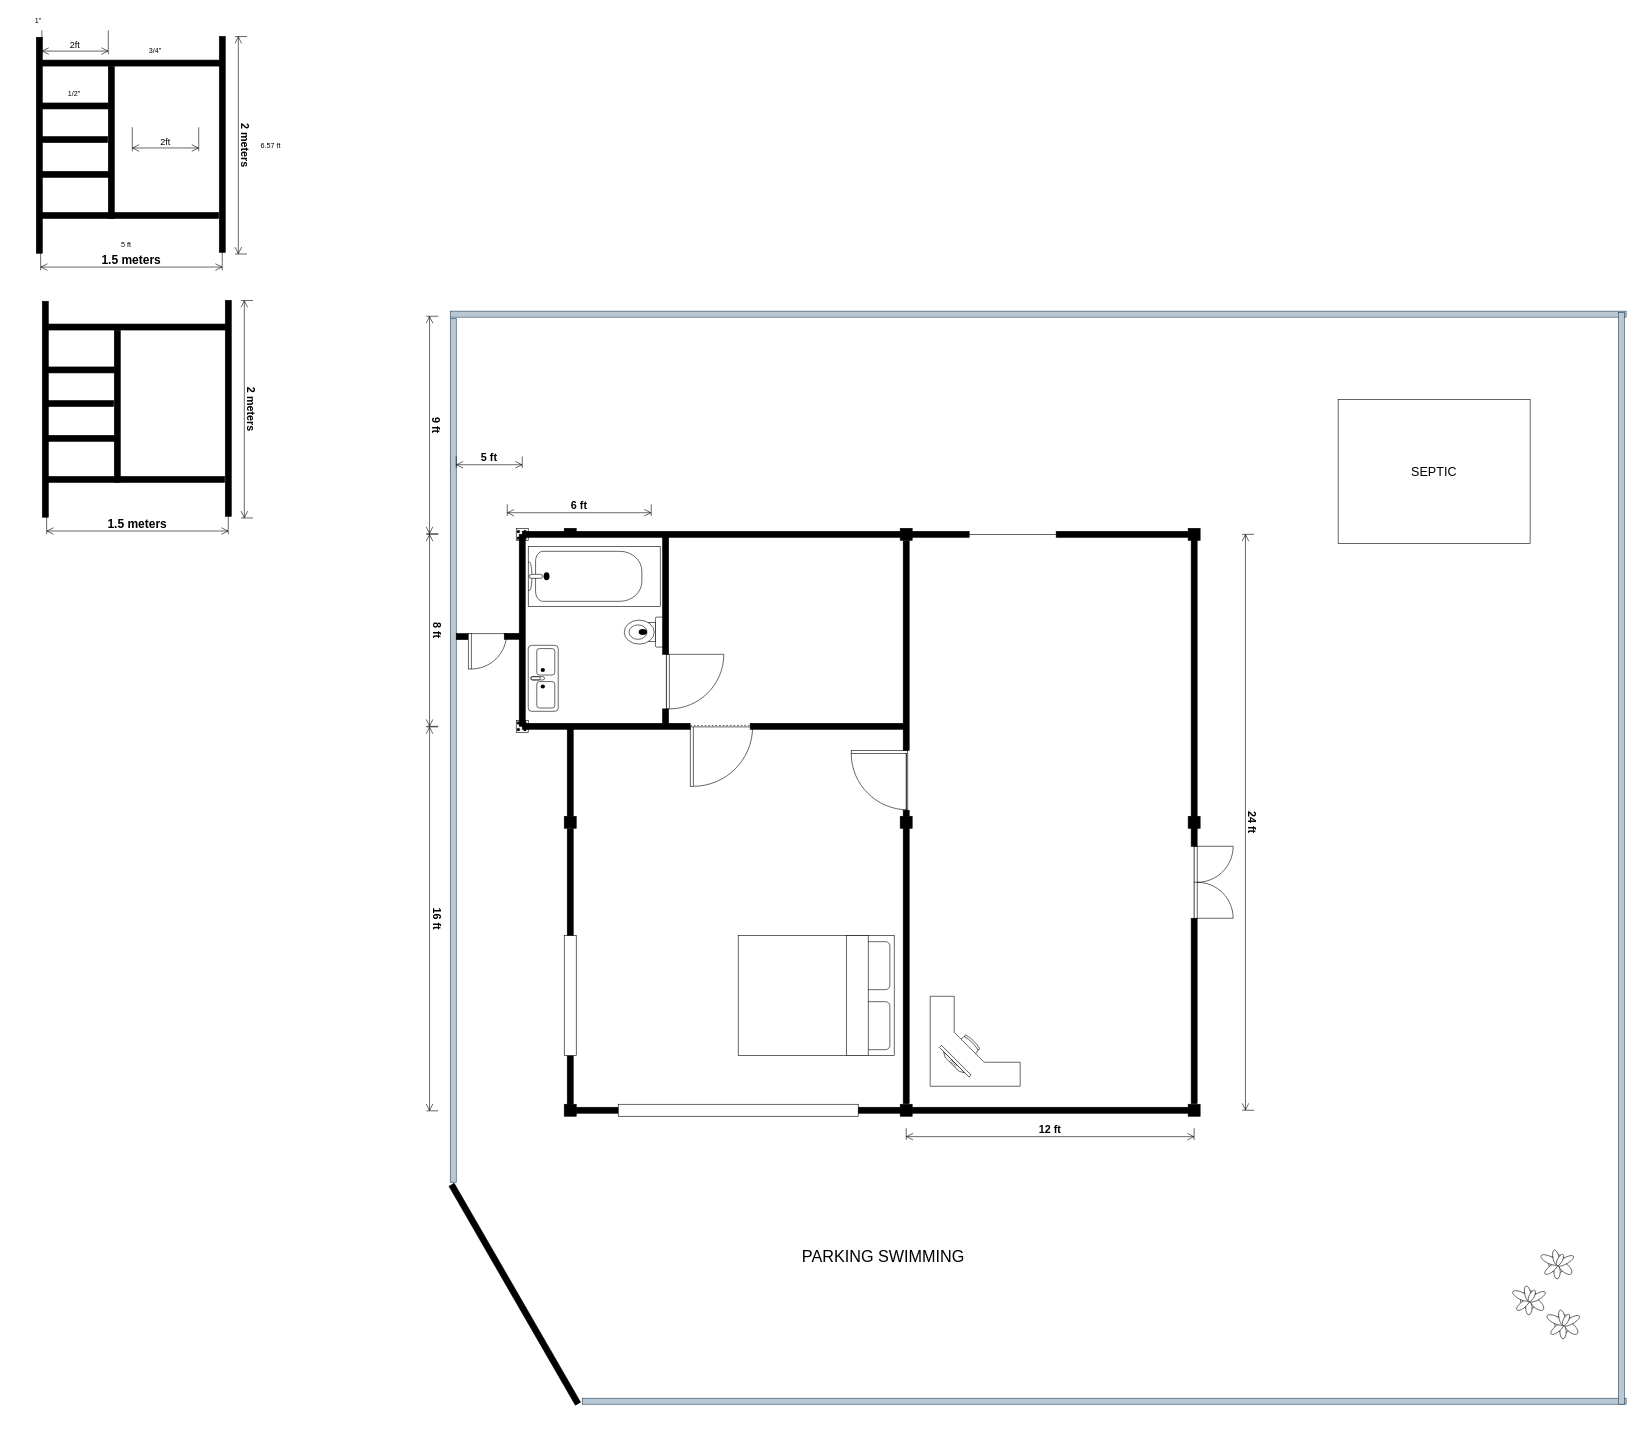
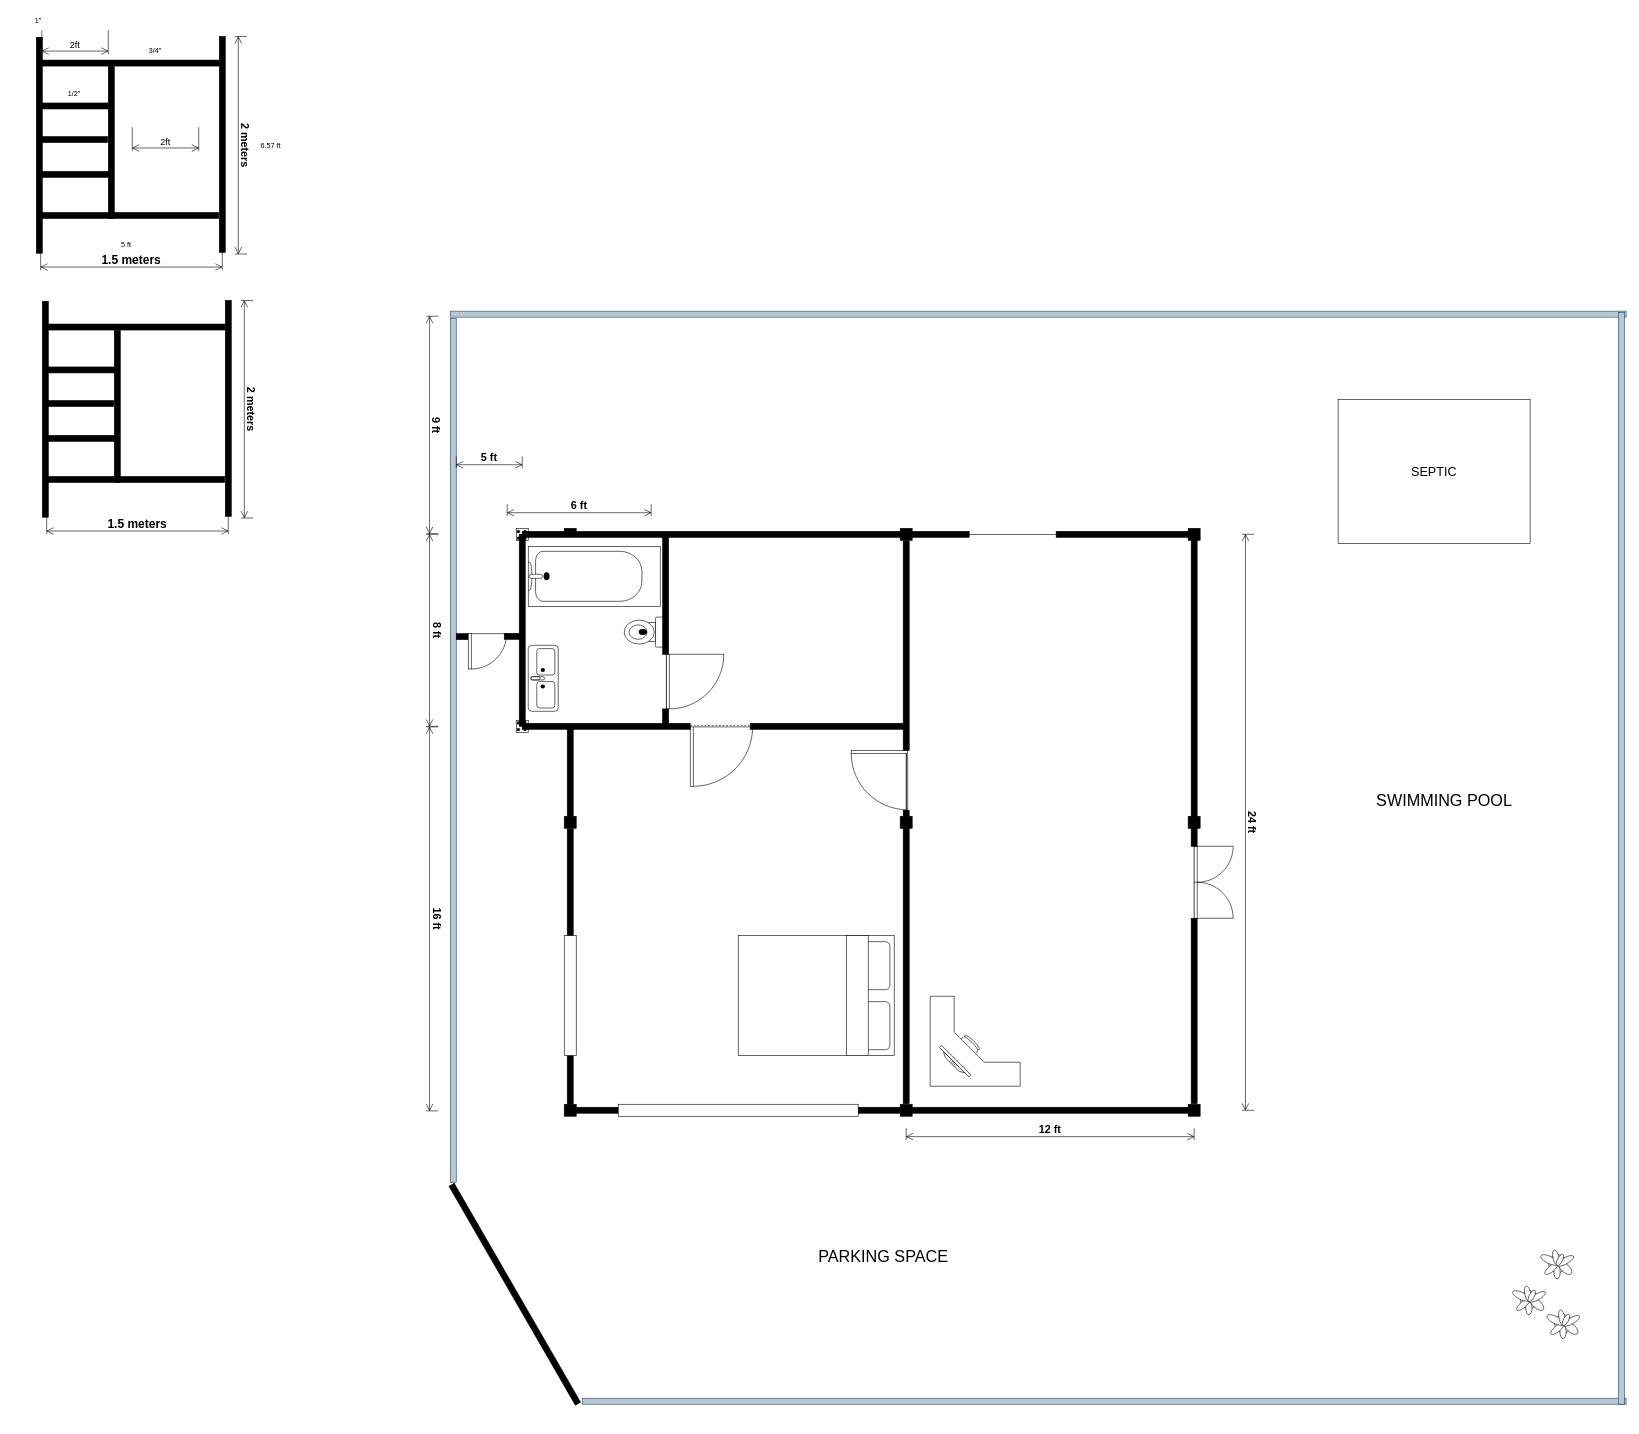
node "SWIMMING POOL": added
node "PARKING SWIMMING": label "PARKING SWIMMING" -> "PARKING SPACE"
